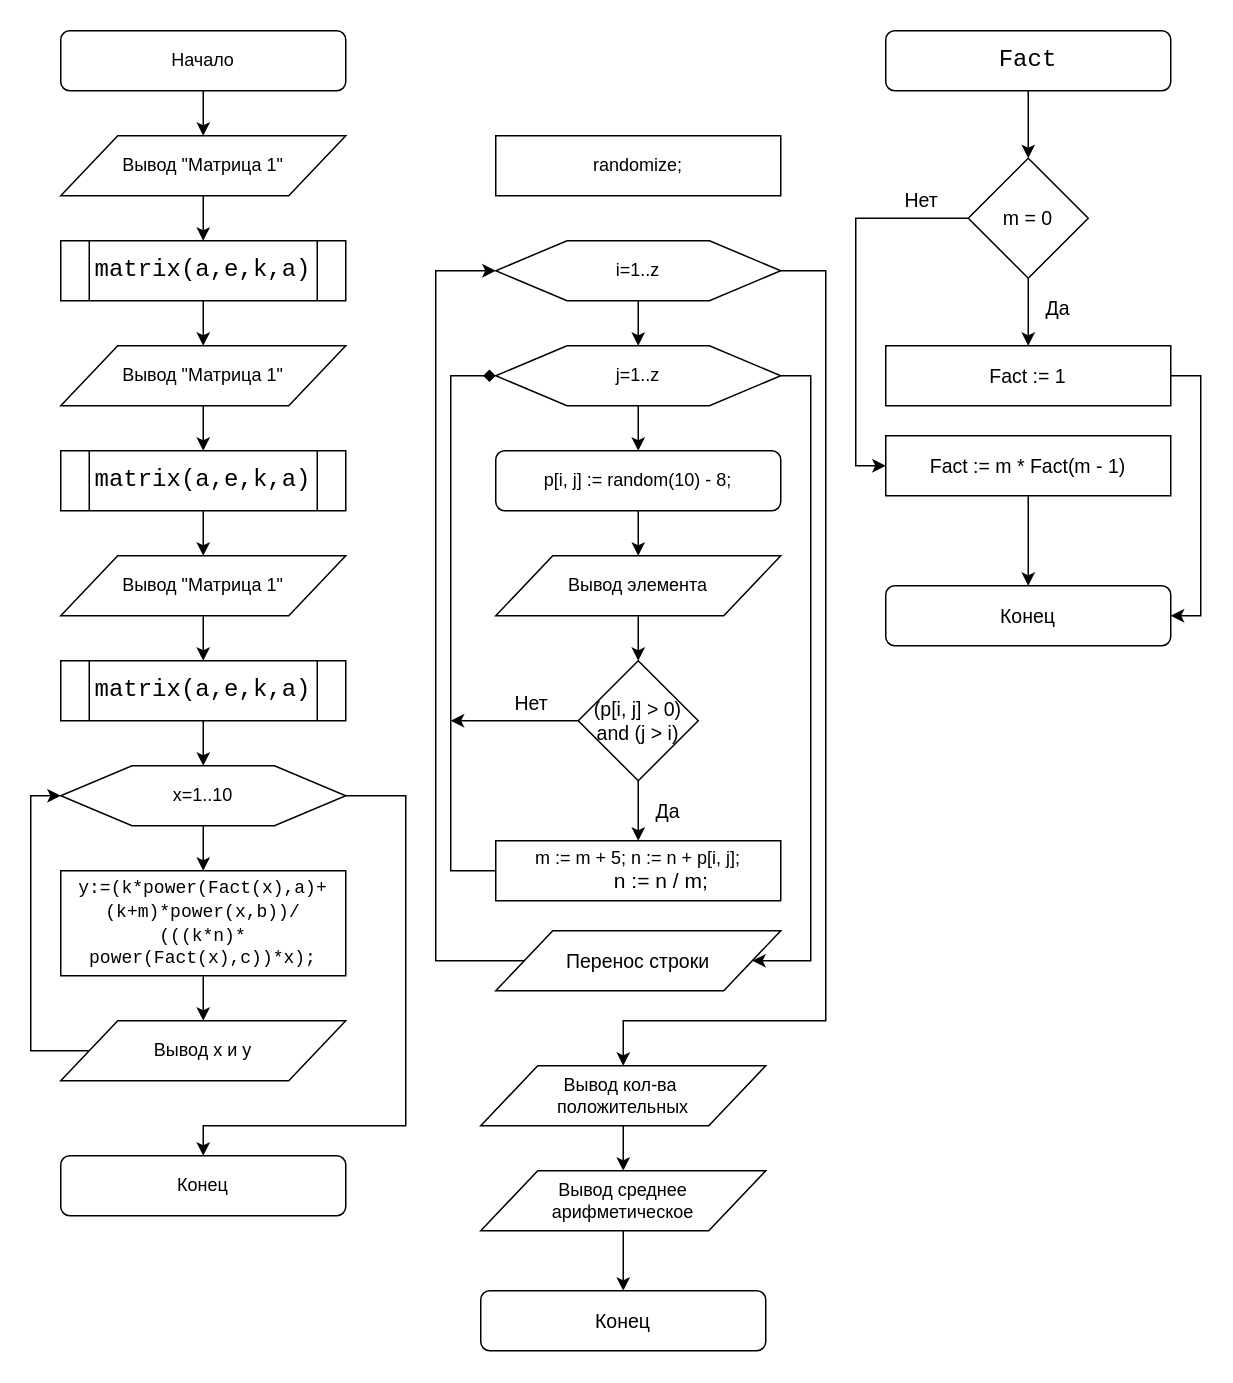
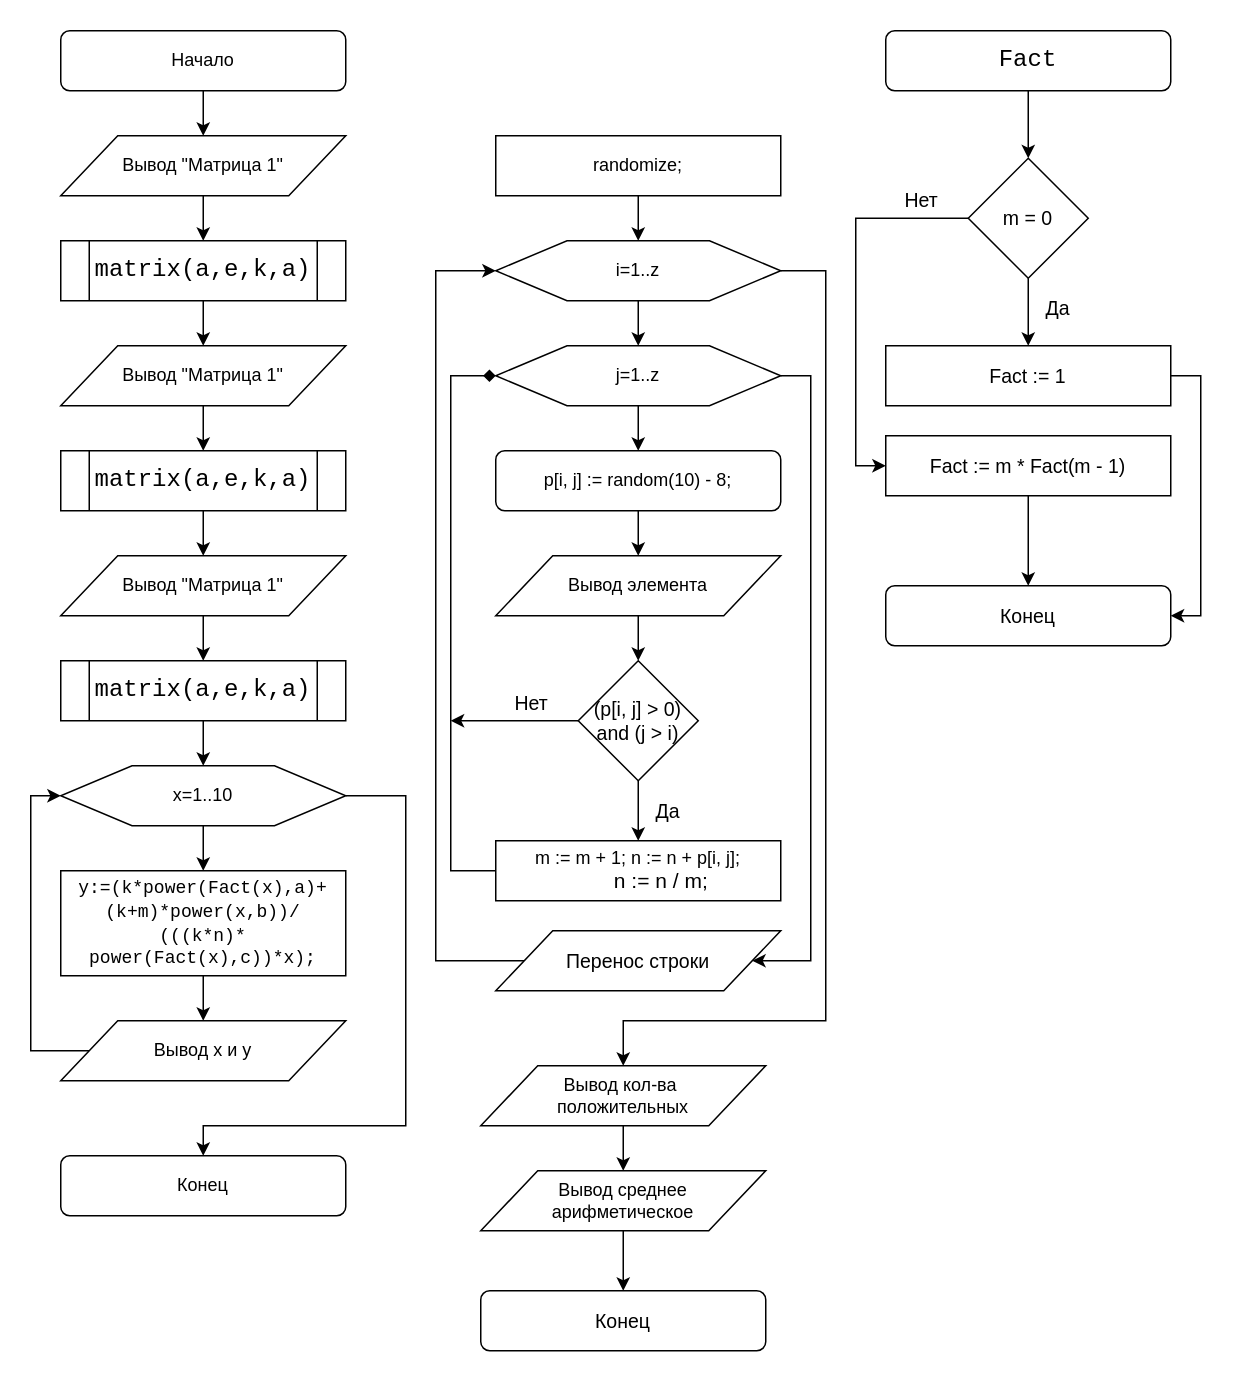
edge "randomize;" -> "i=1..z": added
node "m := m + 5; n := n + p[i, j]; n := n / m;": label "m := m + 5; n := n + p[i, j]; n := n / m;" -> "m := m + 1; n := n + p[i, j]; n := n / m;"
